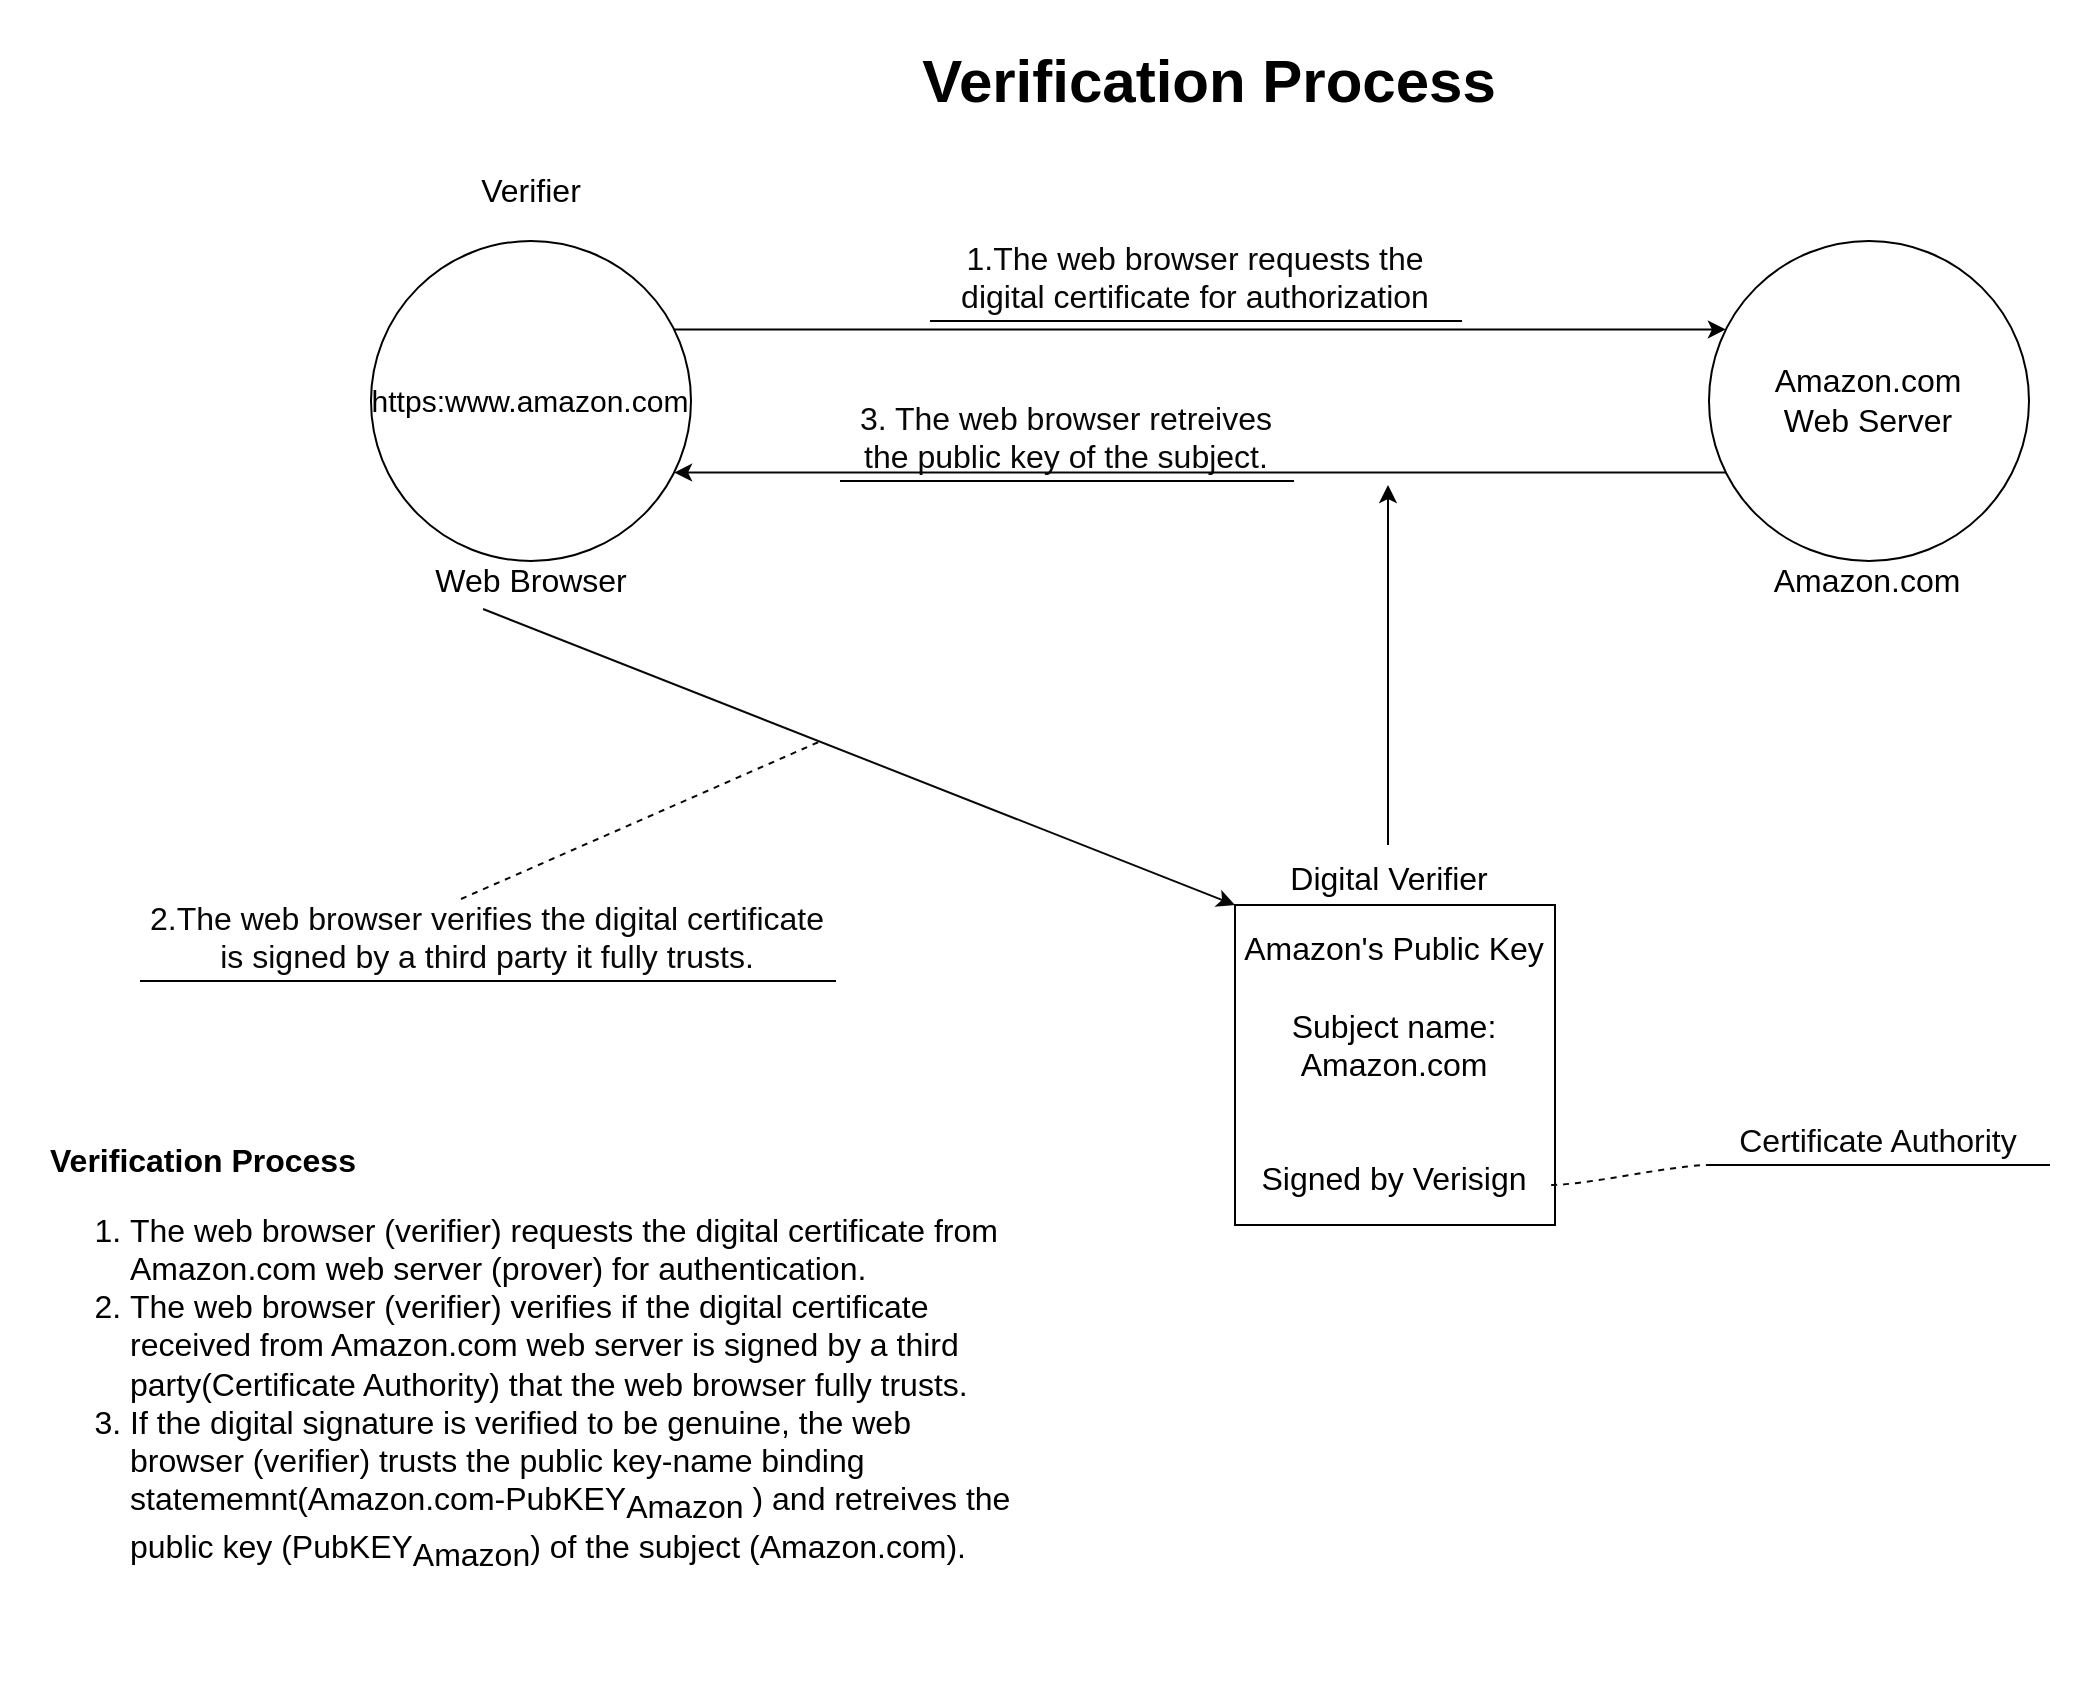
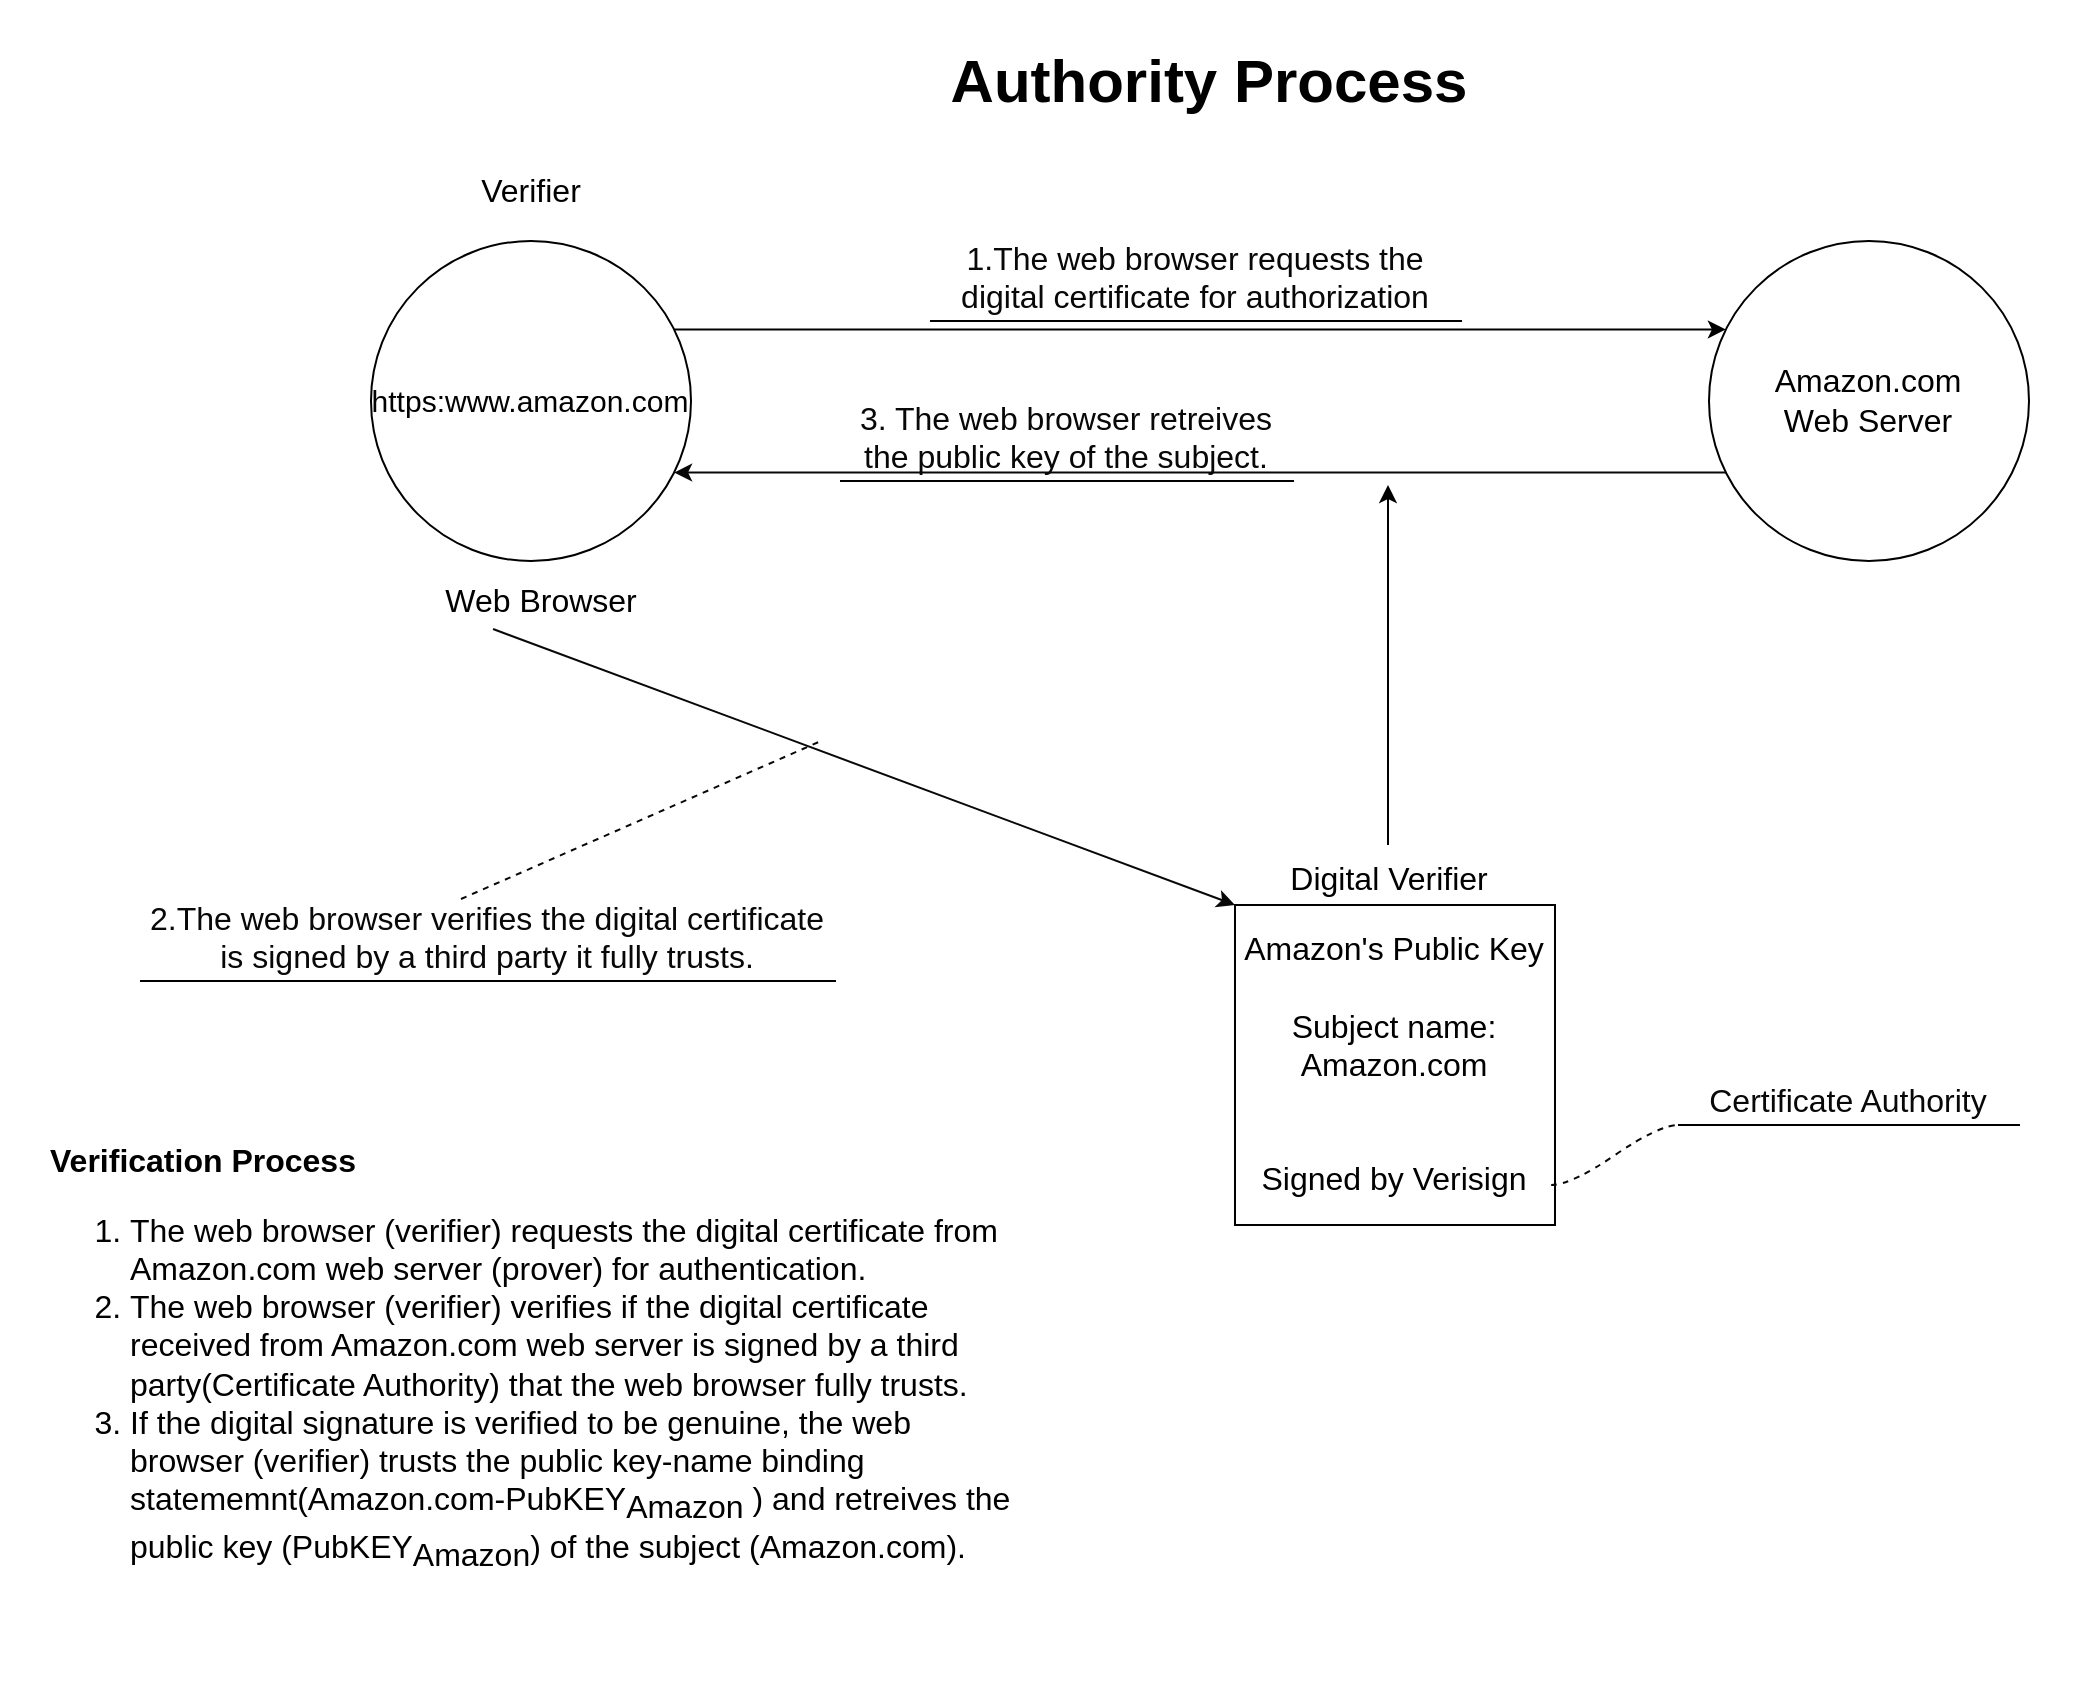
node "Verification Process": label "Verification Process" -> "Authority Process"
node "Web Browser": moved (531, 581) -> (541, 601)
node "Amazon.com": removed
node "Certificate Authority": moved (1879, 1145) -> (1849, 1105)
